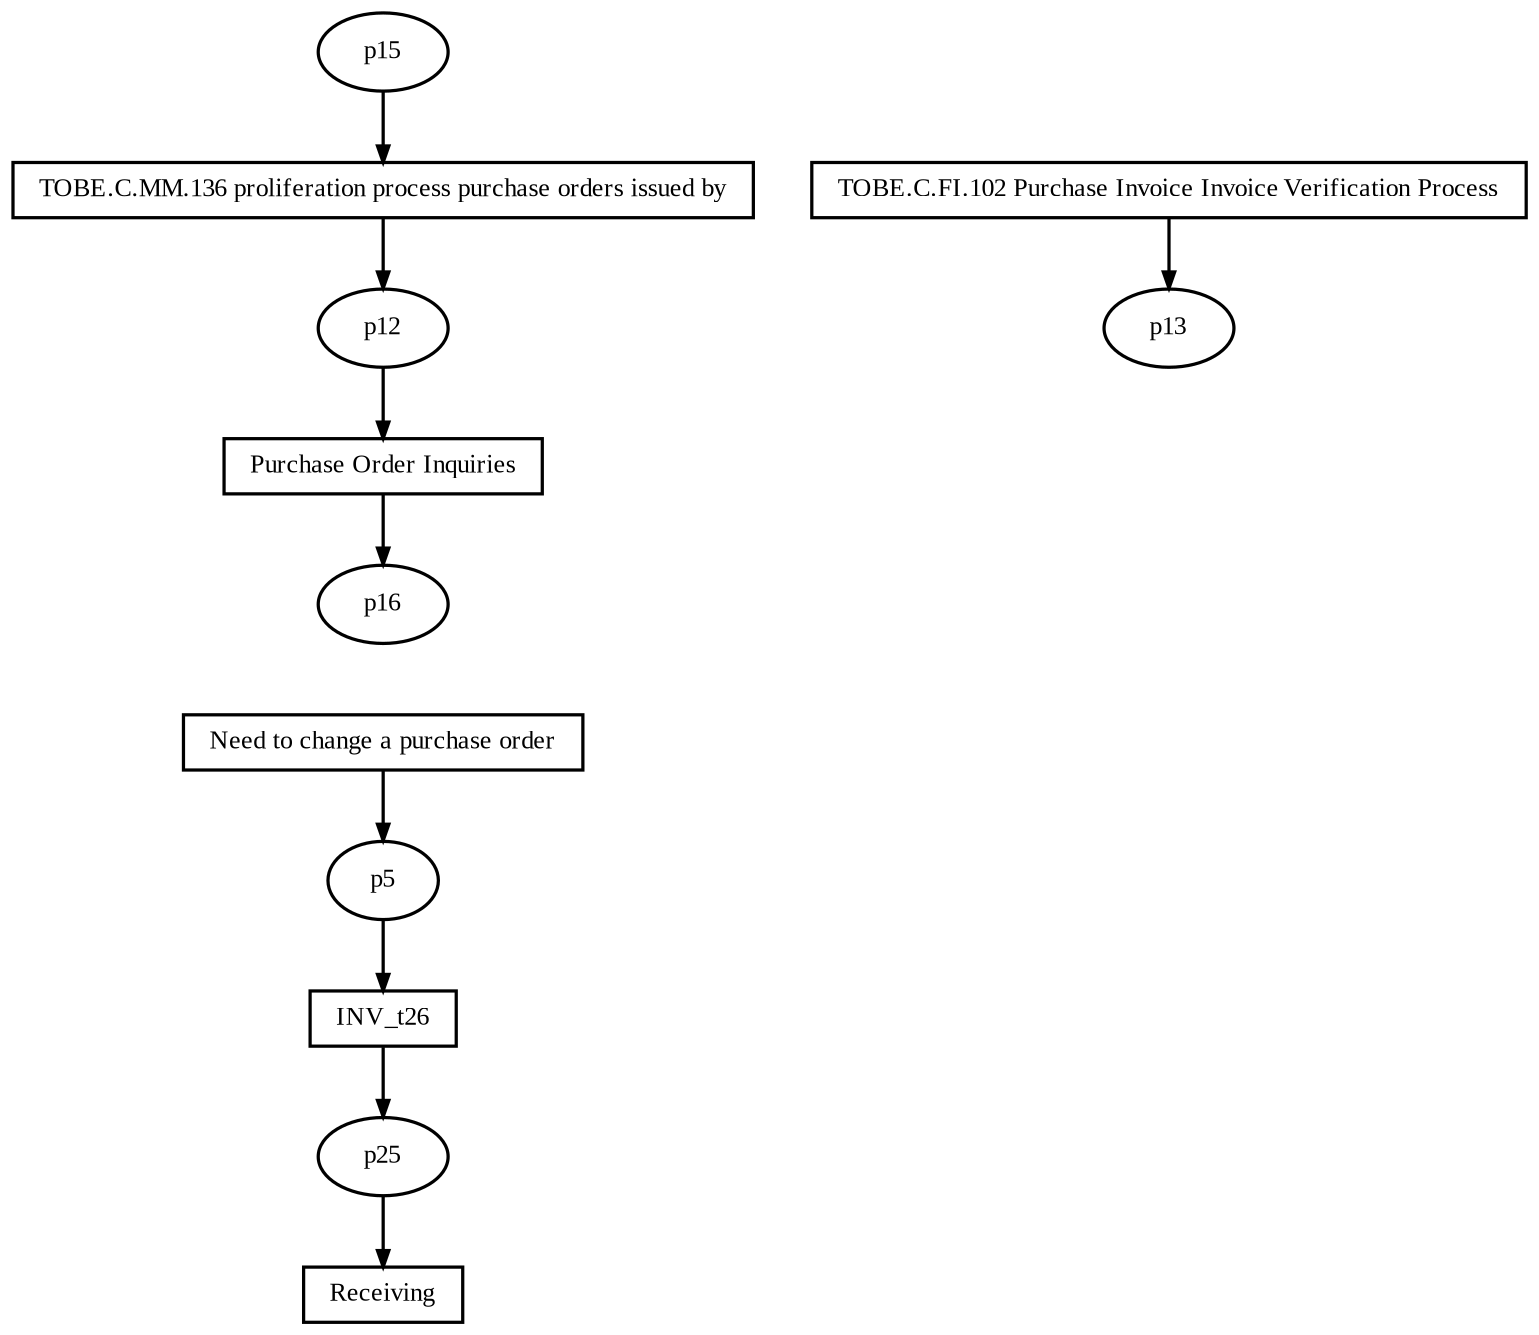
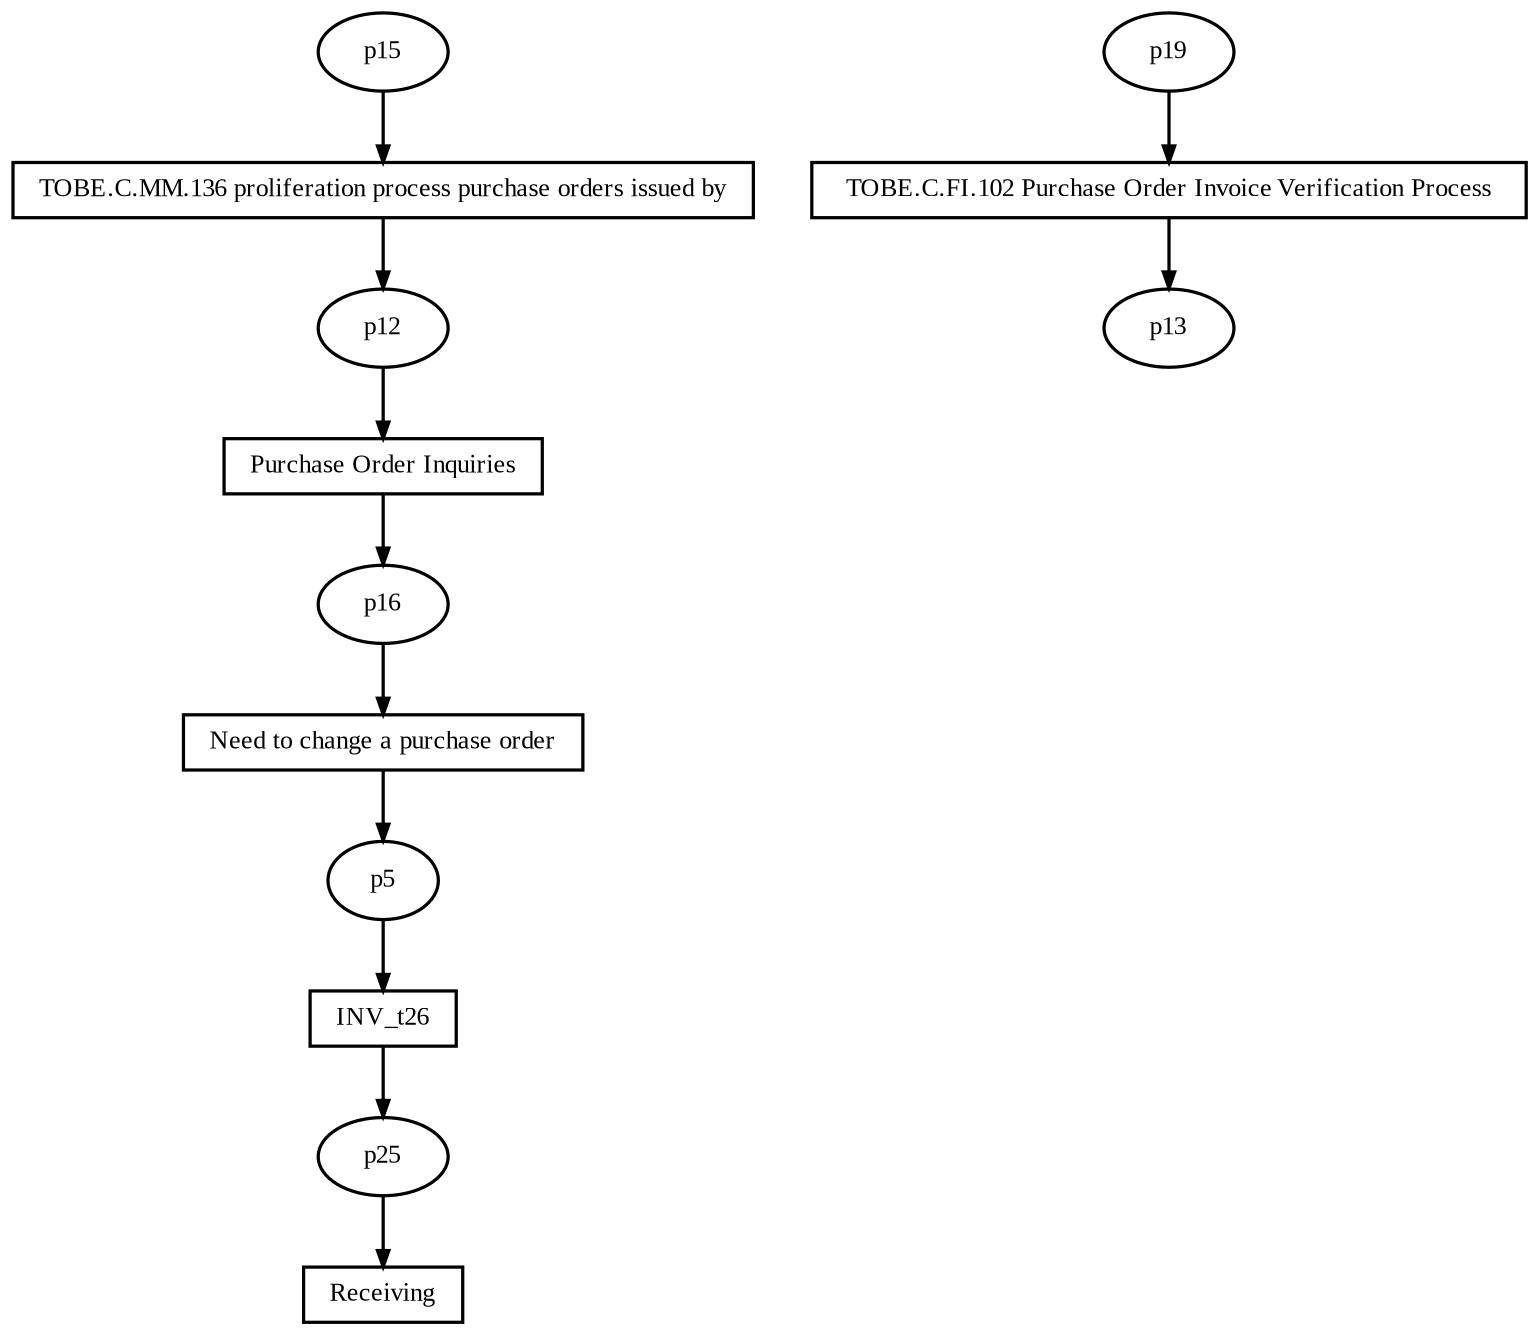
node "p19": added
node "TOBE.C.FI.102 Purchase Invoice Invoice Verification Process": label "TOBE.C.FI.102 Purchase Invoice Invoice Verification Process" -> "TOBE.C.FI.102 Purchase Order Invoice Verification Process"
edge "p16" -> "Need to change a purchase order": added
